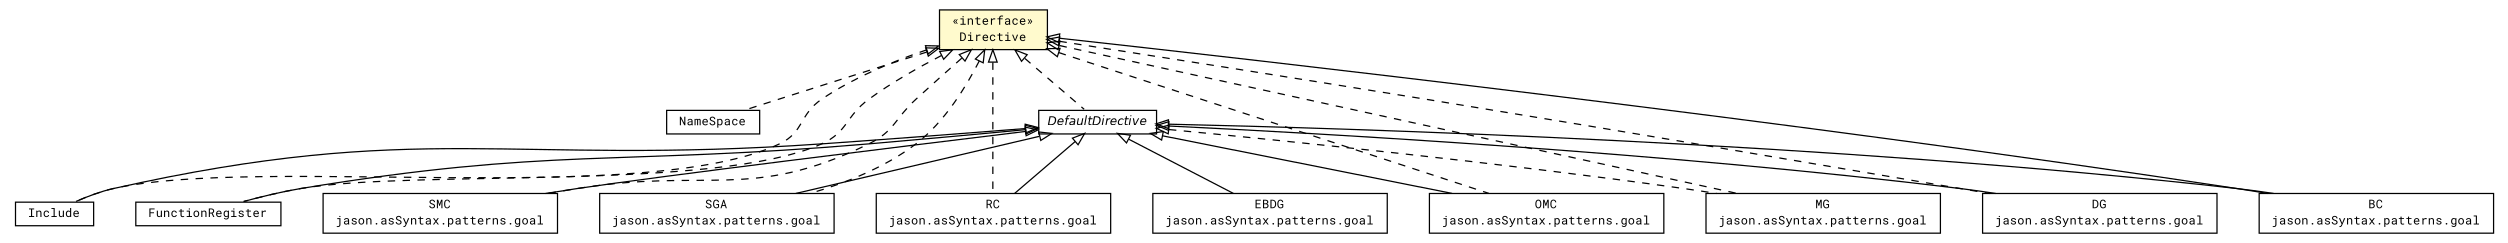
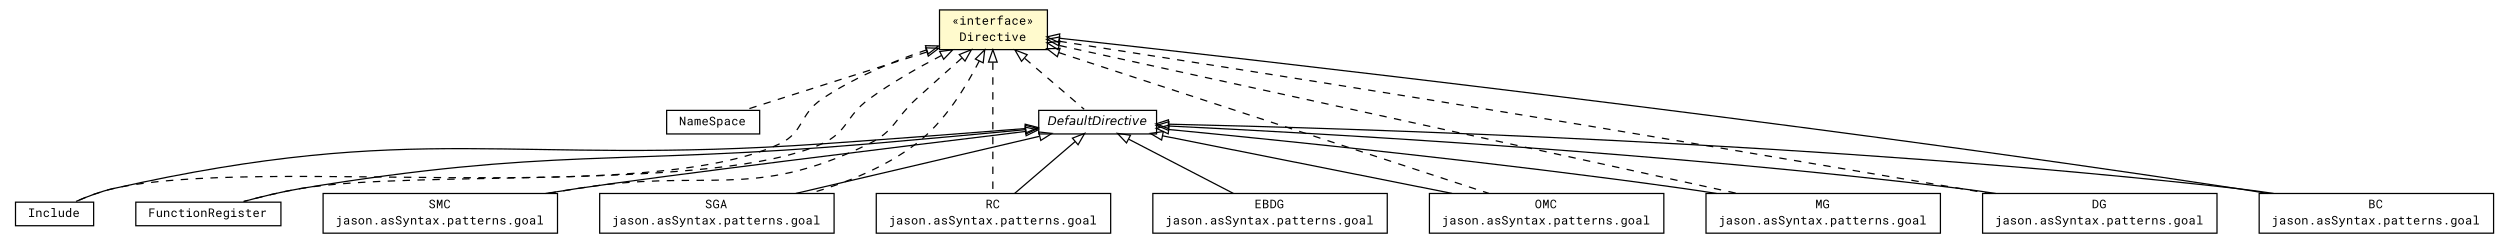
edge "MG" -> "DefaultDirective": style dashed -> solid
